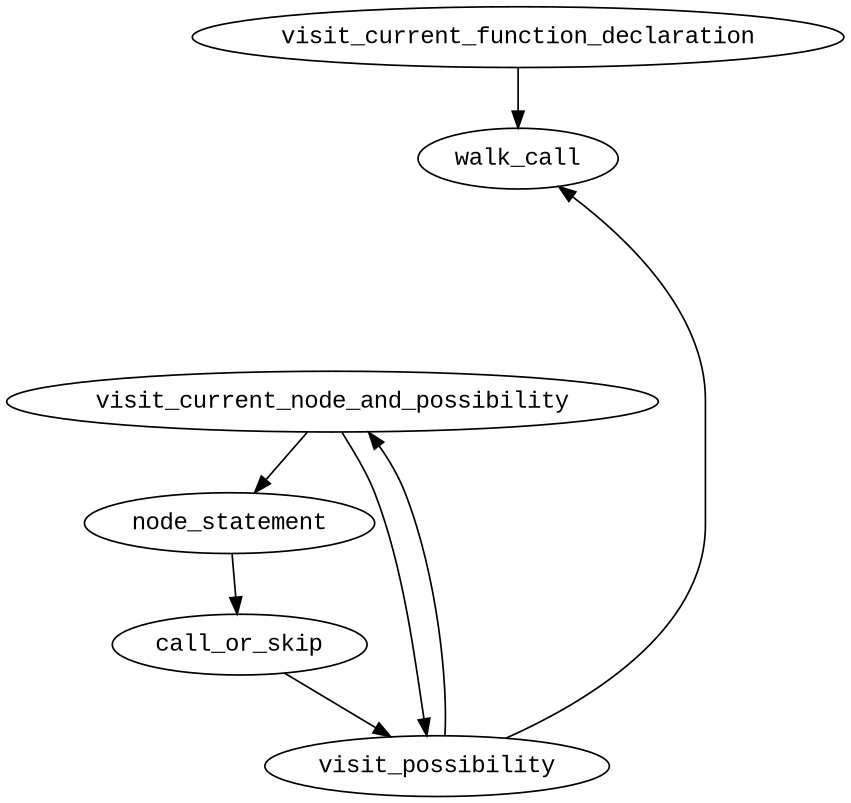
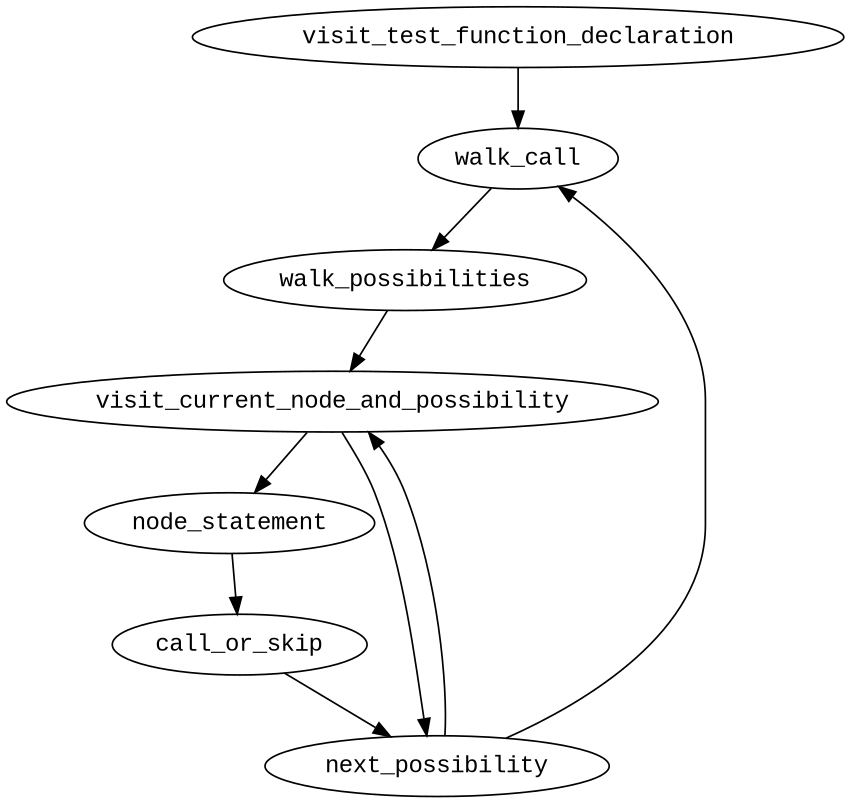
node "visit_current_function_declaration": label "visit_current_function_declaration" -> "visit_test_function_declaration"
node "walk_possibilities": added
node "visit_possibility": label "visit_possibility" -> "next_possibility"
